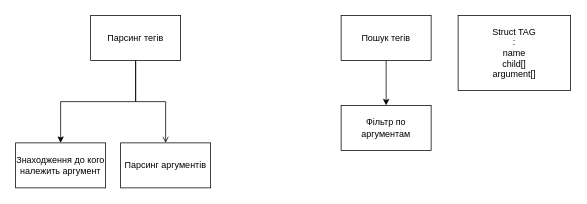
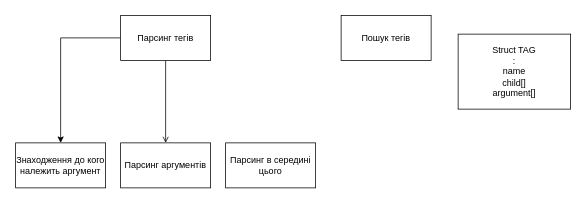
node "Парсинг тегів": moved (135, 38) -> (165, 38)
node "Struct TAG : name child[] argument[]": moved (514, 53) -> (514, 72)
edge "Пошук тегів" -> "Фільтр по аргументам": removed
node "Фільтр по аргументам": removed
node "Парсинг в середині цього": added
